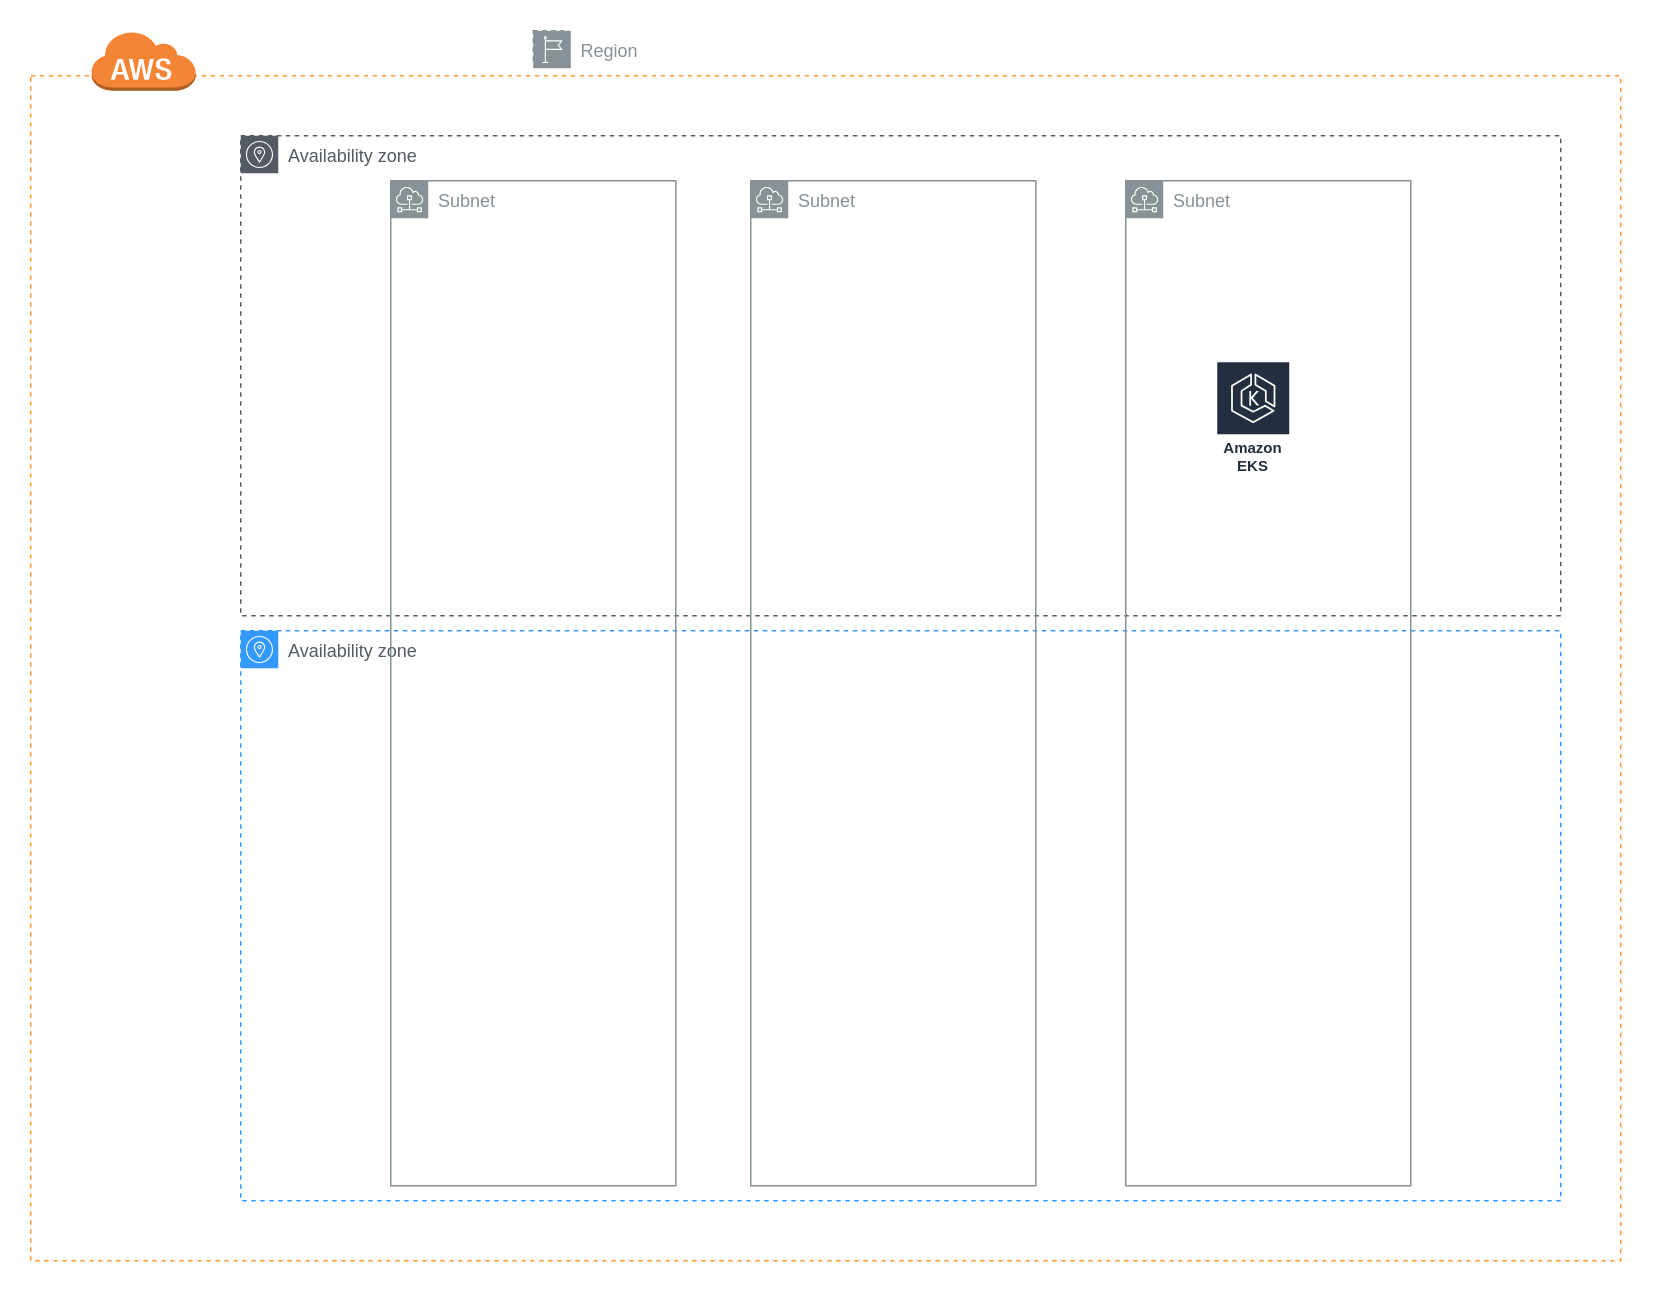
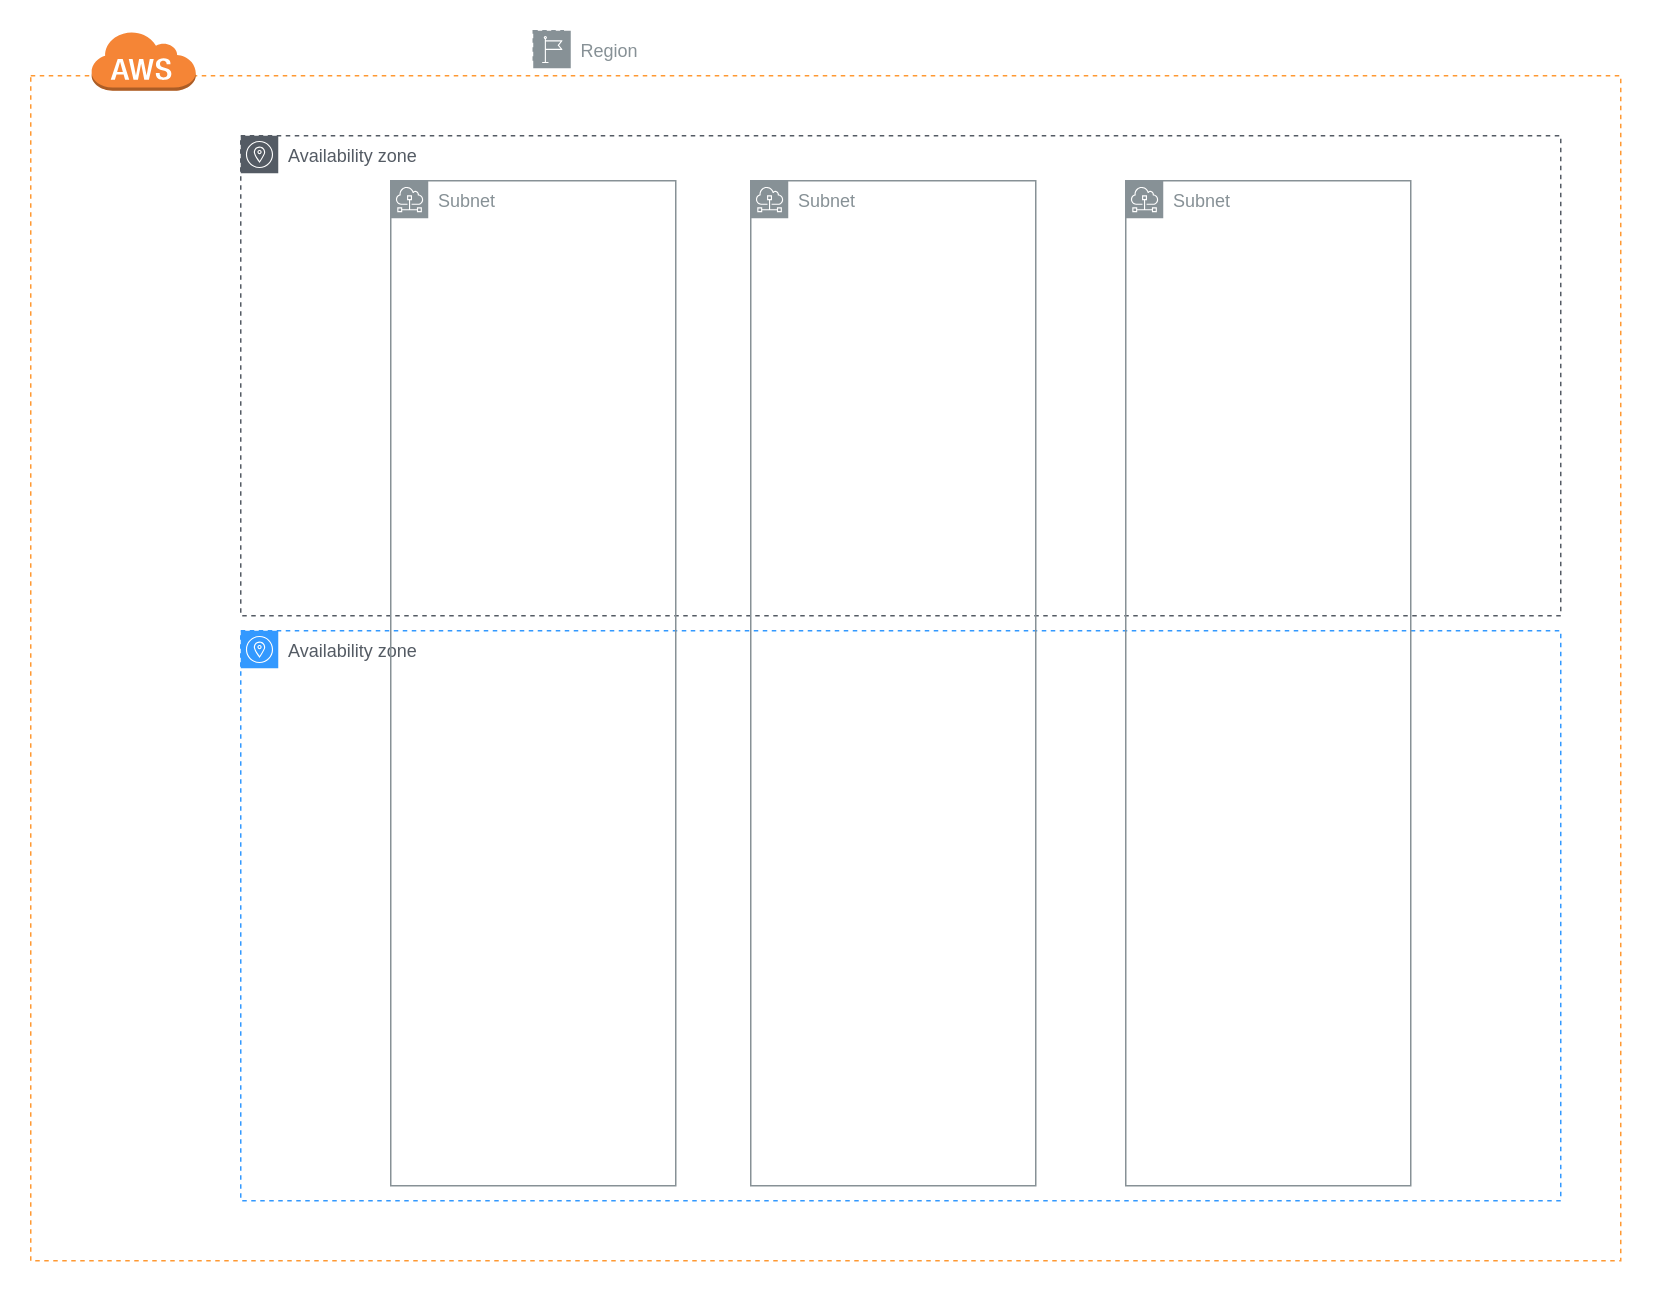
node "Amazon EKS": removed
